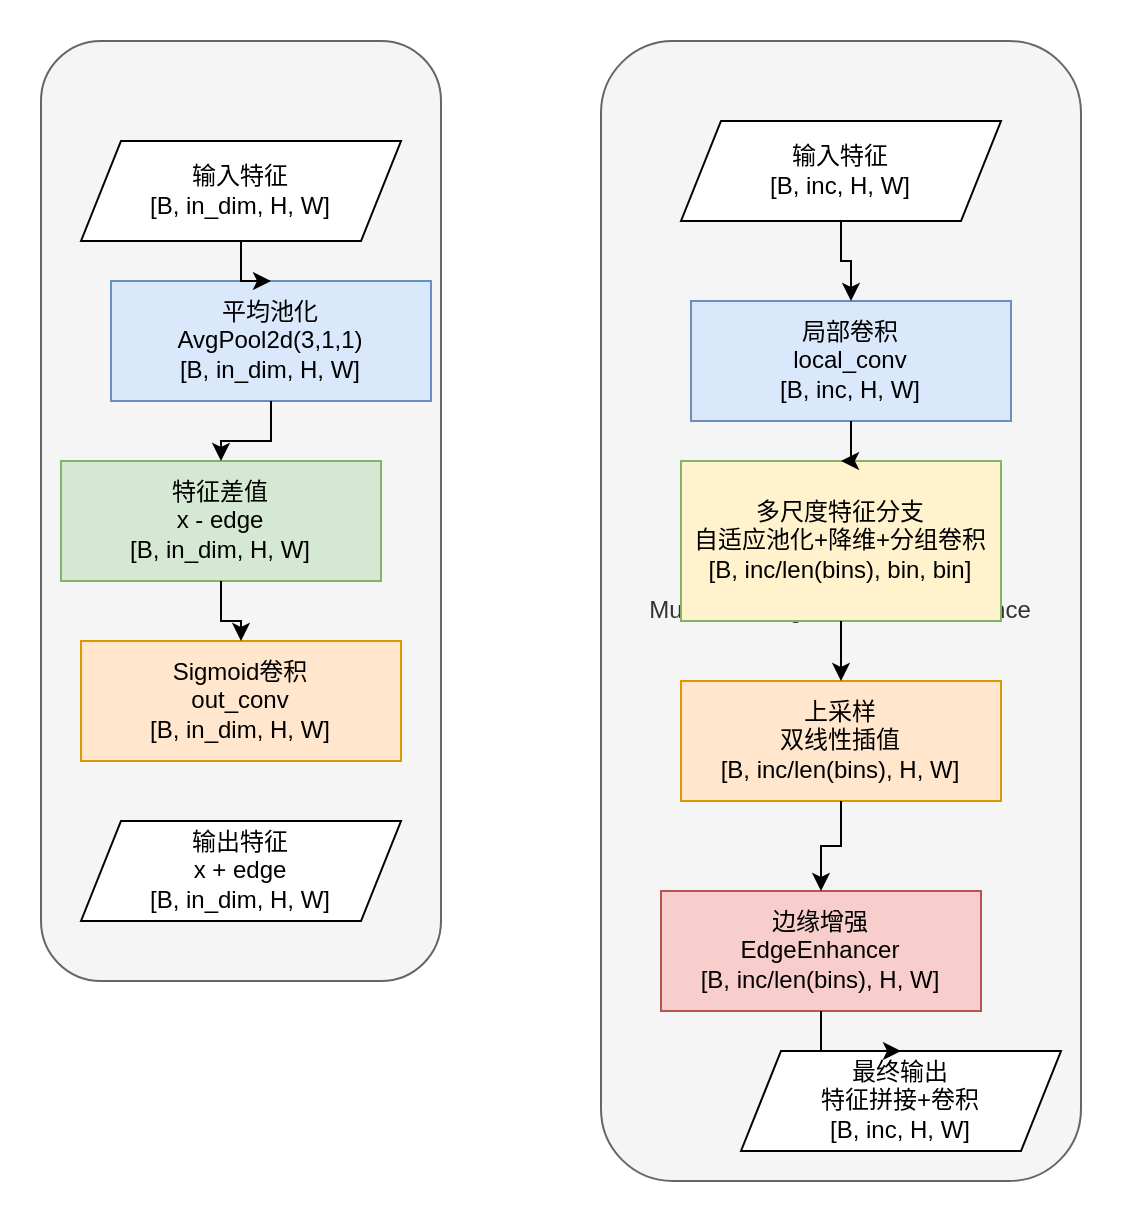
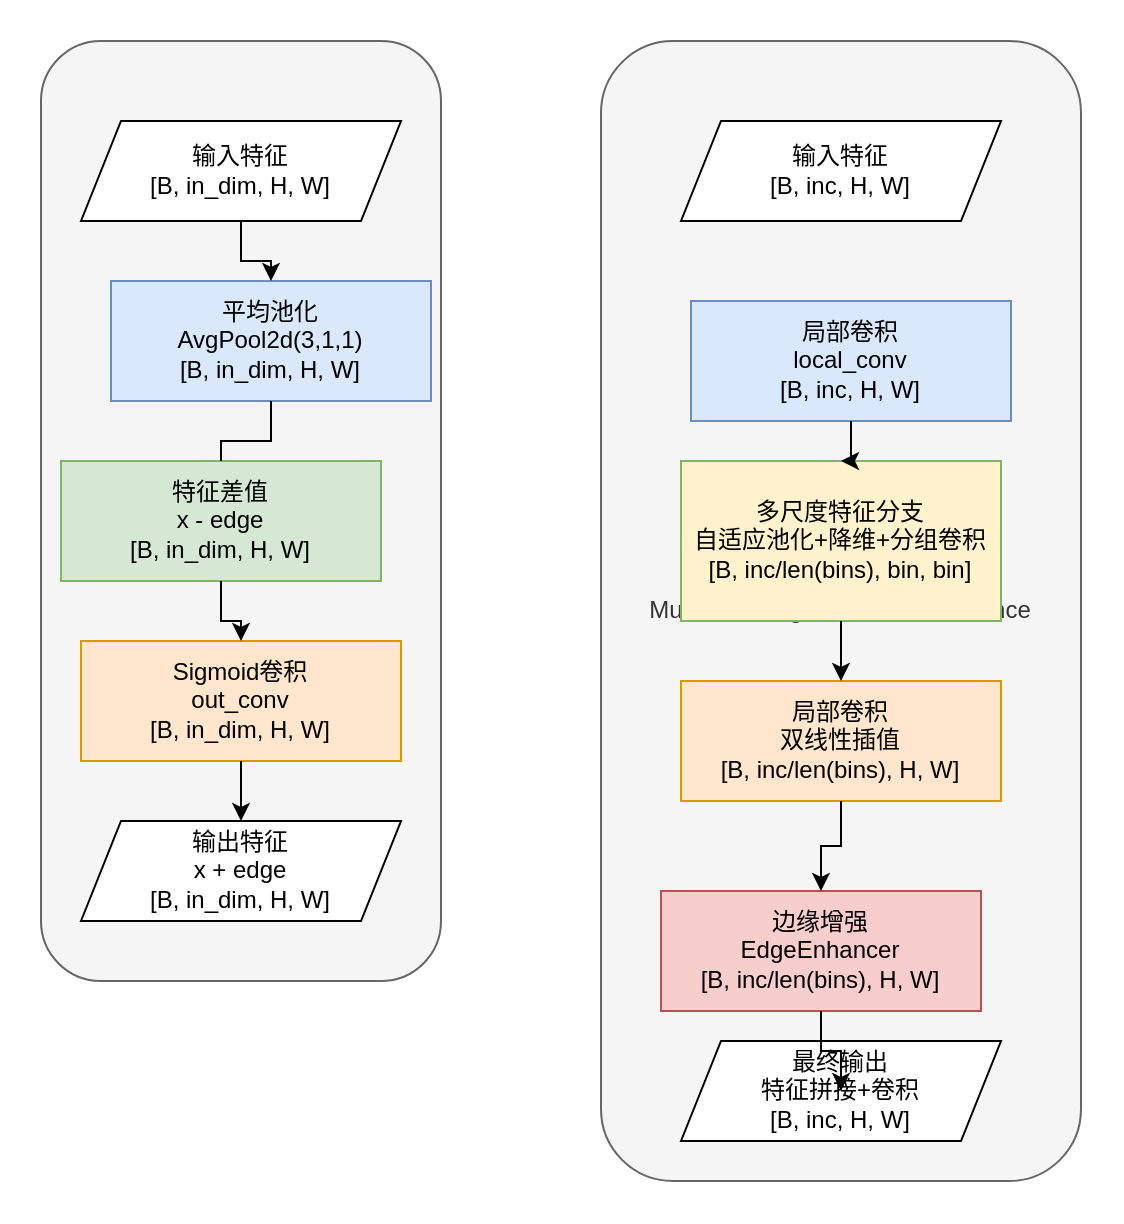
node "输入特征 [B, in_dim, H, W]": moved (241, 191) -> (241, 171)
edge "输入特征 [B, inc, H, W]" -> "局部卷积 local_conv [B, inc, H, W]": removed
edge "平均池化 AvgPool2d(3,1,1) [B, in_dim, H, W]" -> "特征差值 x - edge [B, in_dim, H, W]": arrowhead classic -> none
node "上采样 双线性插值 [B, inc/len(bins), H, W]": label "上采样 双线性插值 [B, inc/len(bins), H, W]" -> "局部卷积 双线性插值 [B, inc/len(bins), H, W]"
edge "Sigmoid卷积 out_conv [B, in_dim, H, W]" -> "输出特征 x + edge [B, in_dim, H, W]": added
node "最终输出 特征拼接+卷积 [B, inc, H, W]": moved (901, 1101) -> (841, 1091)
